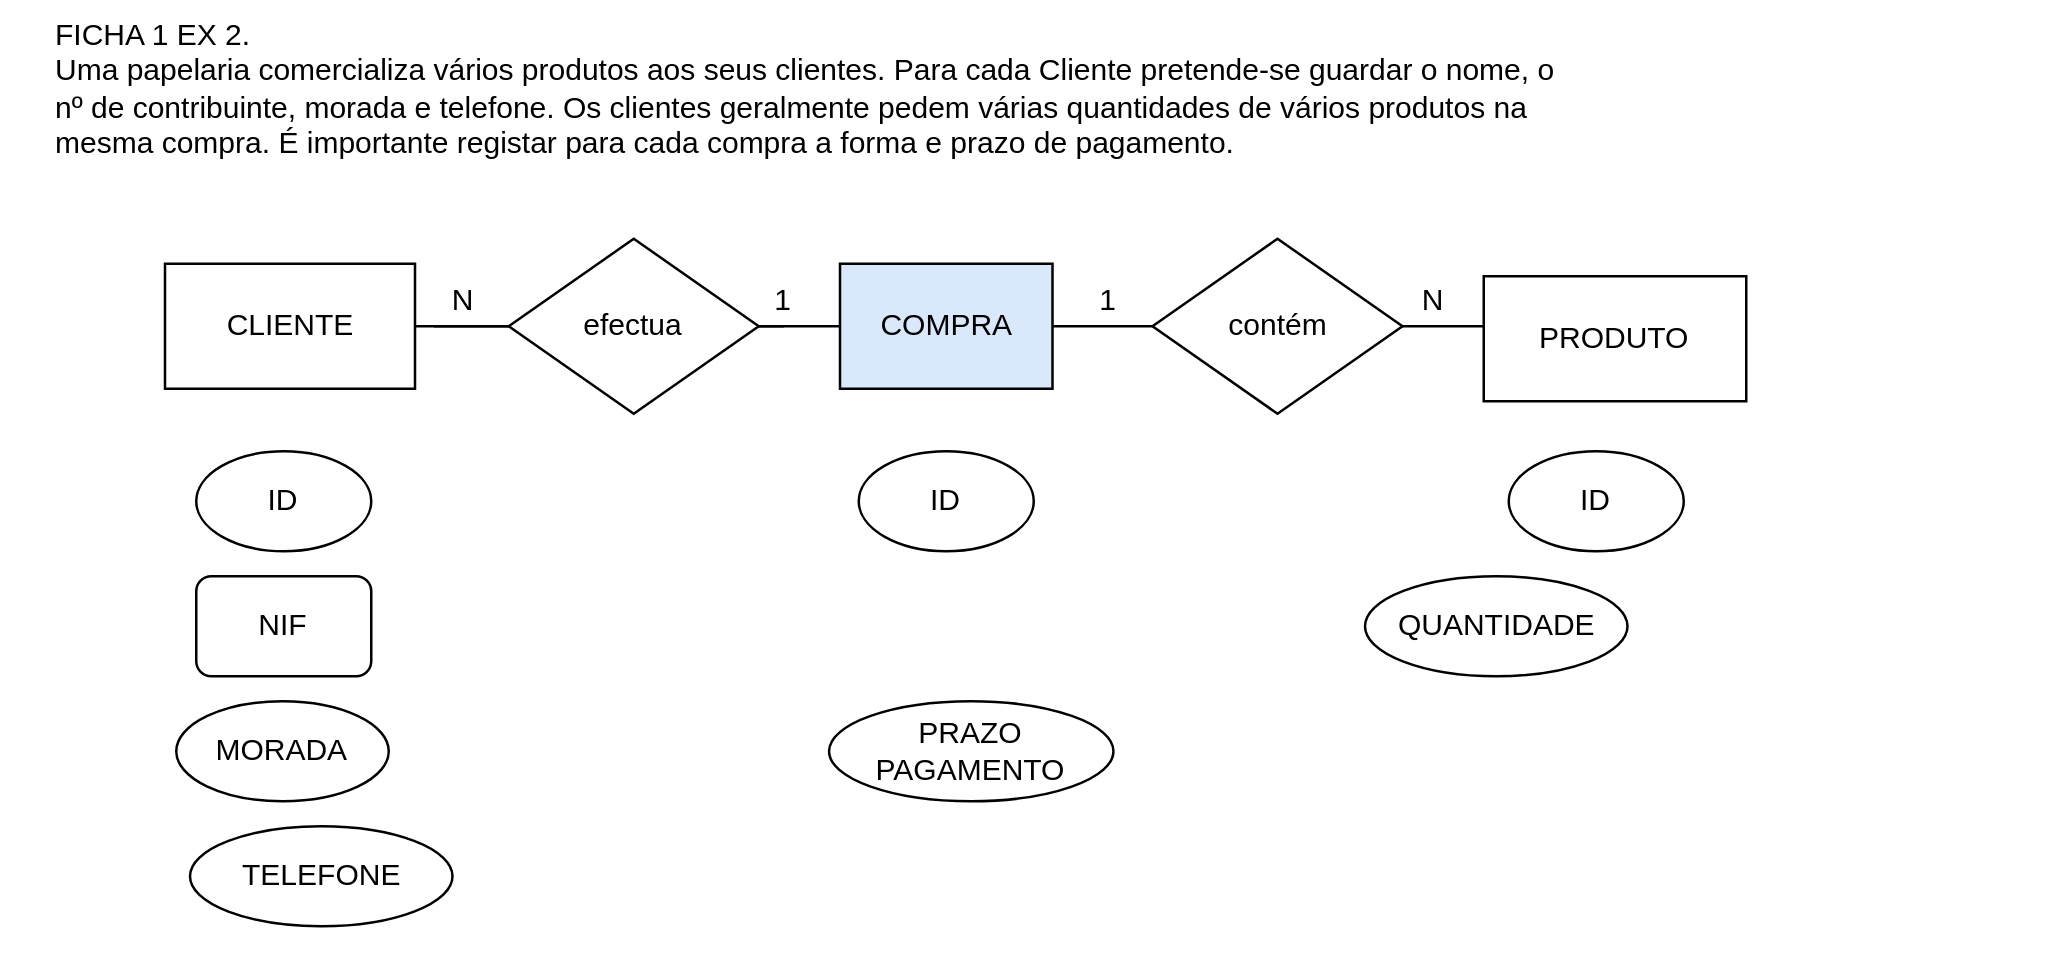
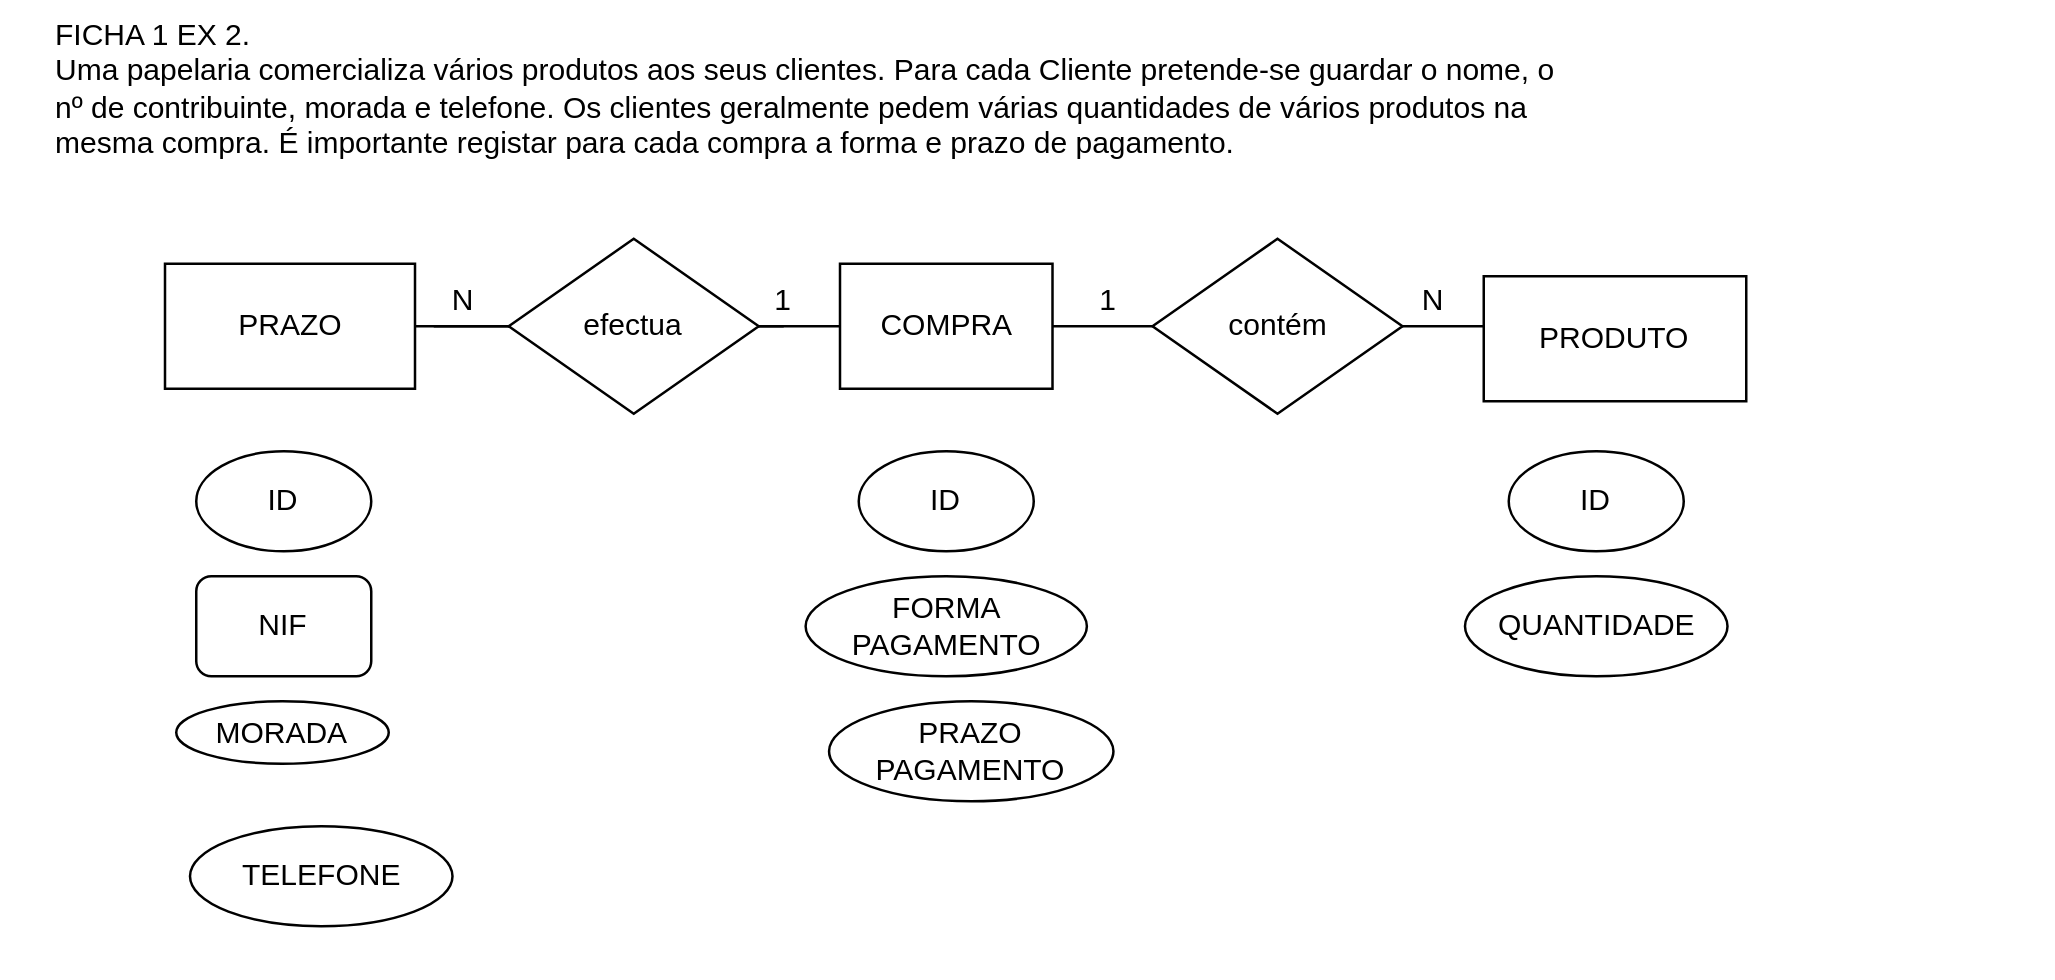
node "CLIENTE": label "CLIENTE" -> "PRAZO"
node "COMPRA": fillcolor #dae8fc -> #ffffff
node "FORMA PAGAMENTO": added
node "QUANTIDADE": moved (1496, 626) -> (1596, 626)
node "MORADA": size 213x100 -> 213x63
